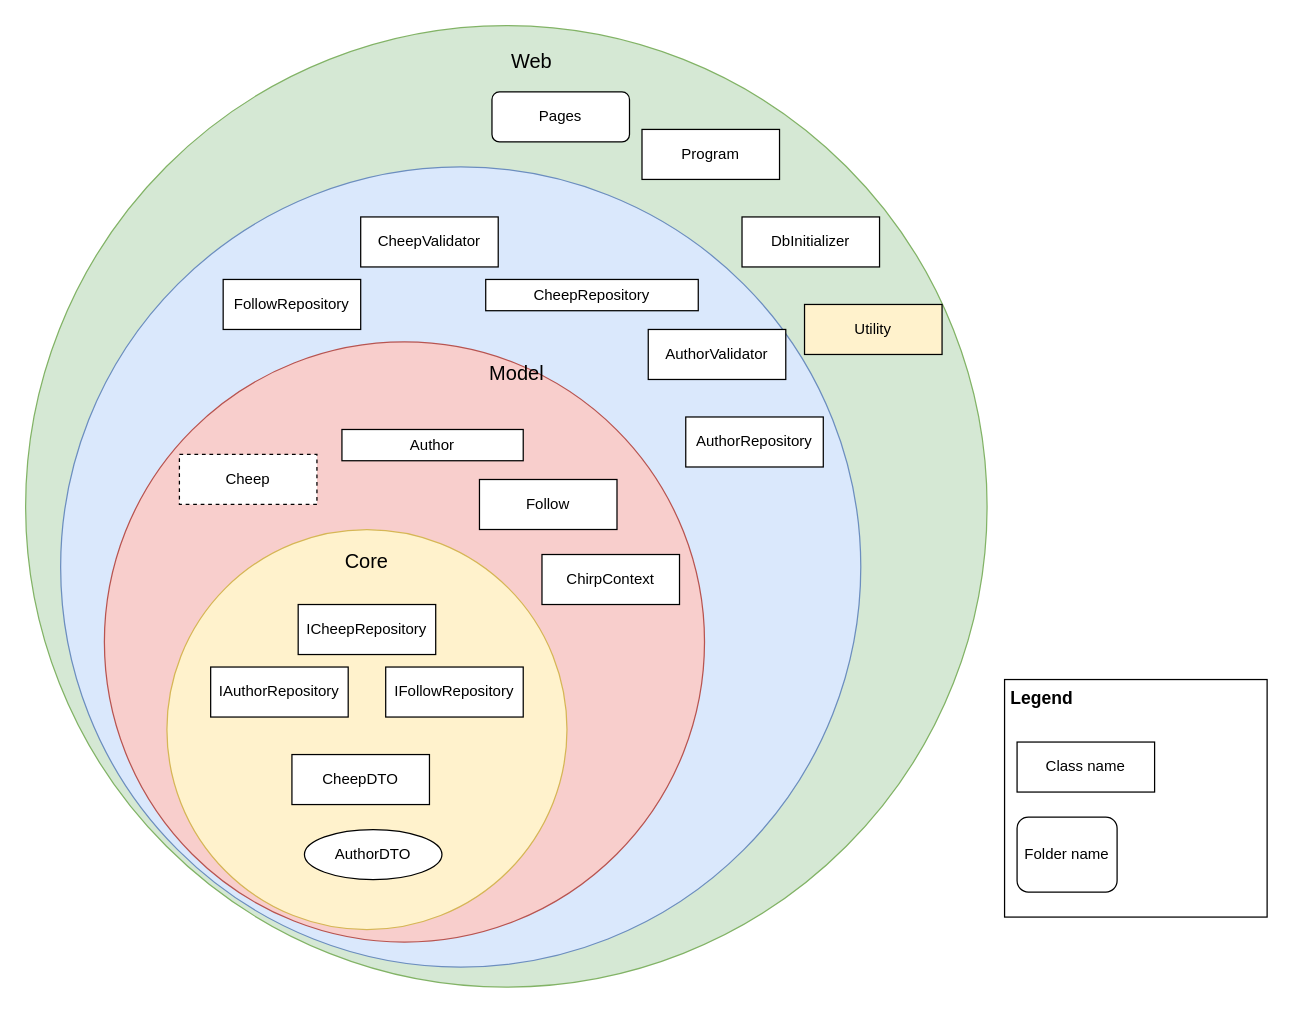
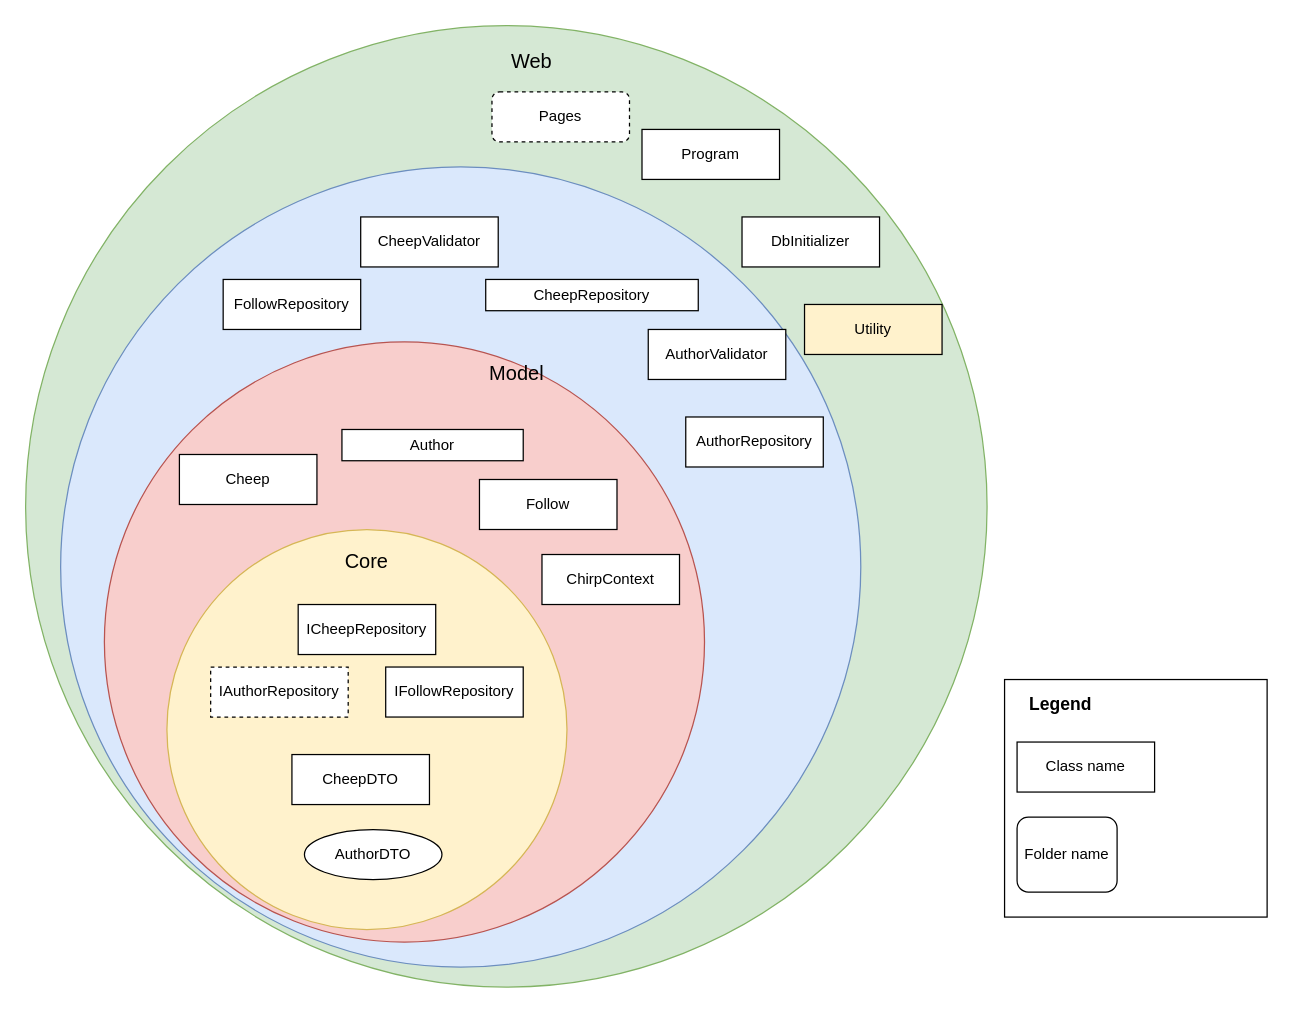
node "Pages": style solid -> dashed
node "Cheep": style dashed -> solid
node "IAuthorRepository": style solid -> dashed
node "Legend": moved (1042, 698) -> (1061, 704)
